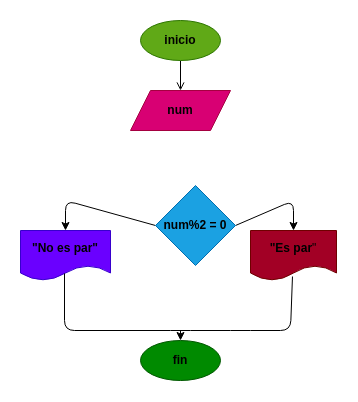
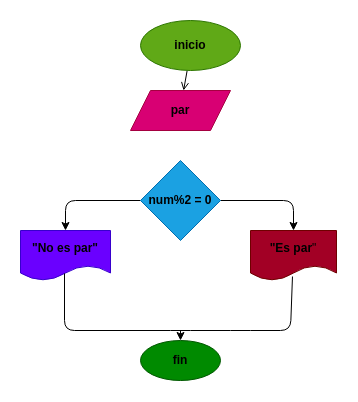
node "inicio": size 80x40 -> 100x50
node "num": label "num" -> "par"
node "num%2 = 0": moved (196, 226) -> (181, 201)
